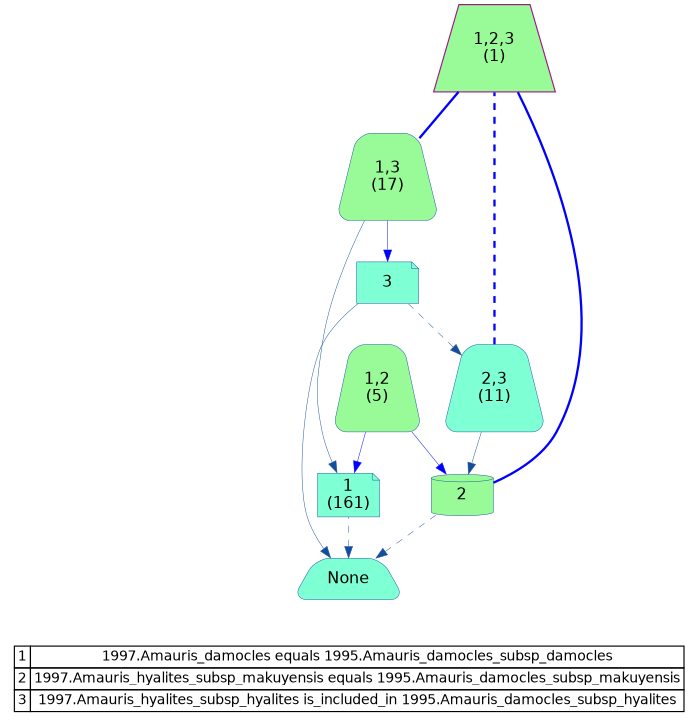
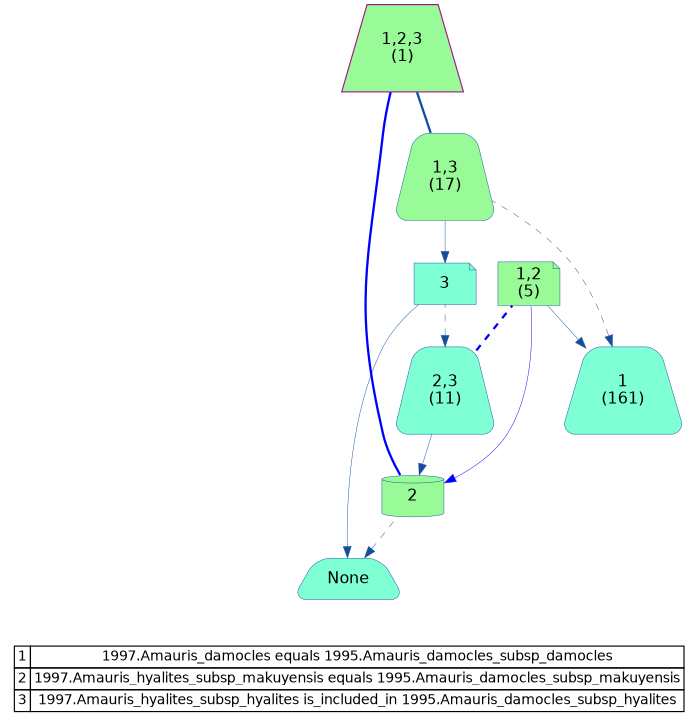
edge "1,2,3 (1)" -- "1,3 (17)": color #0000ff -> #134d9c
edge "1,2,3 (1)" -- "2,3 (11)": now "1,2 (5)" -- "2,3 (11)"
edge "1,3 (17)" -> "3": color #0000ff -> #134d9c
edge "1,3 (17)" -> "1 (161)": style solid -> dashed
node "1,2 (5)": shape trapezium -> note
edge "1,2 (5)" -> "1 (161)": color #0000ff -> #134d9c
node "1 (161)": shape note -> trapezium
edge "1 (161)" -> "None": removed
